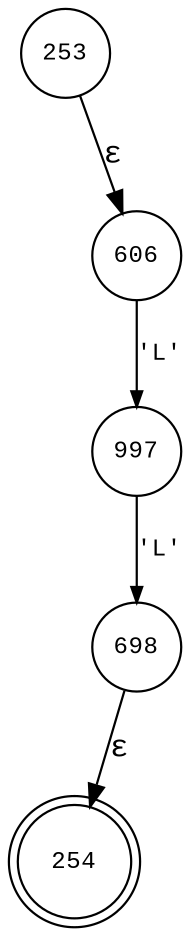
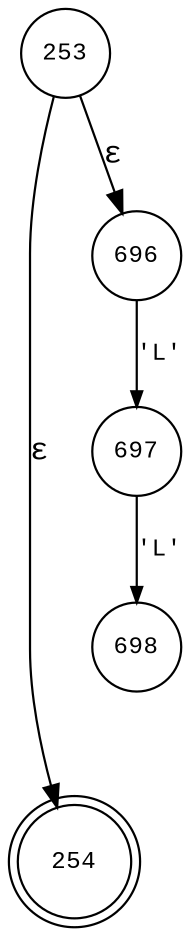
node "606": label "606" -> "696"
node "997": label "997" -> "697"
edge "698" -> "254": now "253" -> "254"
